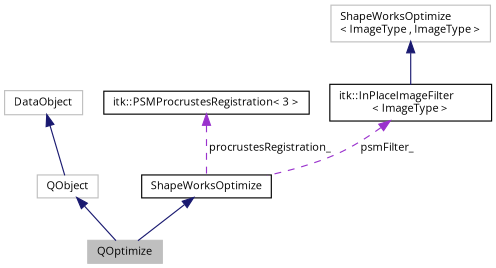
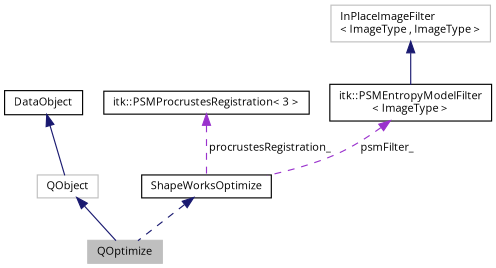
node "ShapeWorksOptimize < ImageType , ImageType >": label "ShapeWorksOptimize < ImageType , ImageType >" -> "InPlaceImageFilter < ImageType , ImageType >"
node "DataObject": color grey75 -> black
node "itk::InPlaceImageFilter < ImageType >": label "itk::InPlaceImageFilter < ImageType >" -> "itk::PSMEntropyModelFilter < ImageType >"
edge "QOptimize" -> "ShapeWorksOptimize": style solid -> dashed
